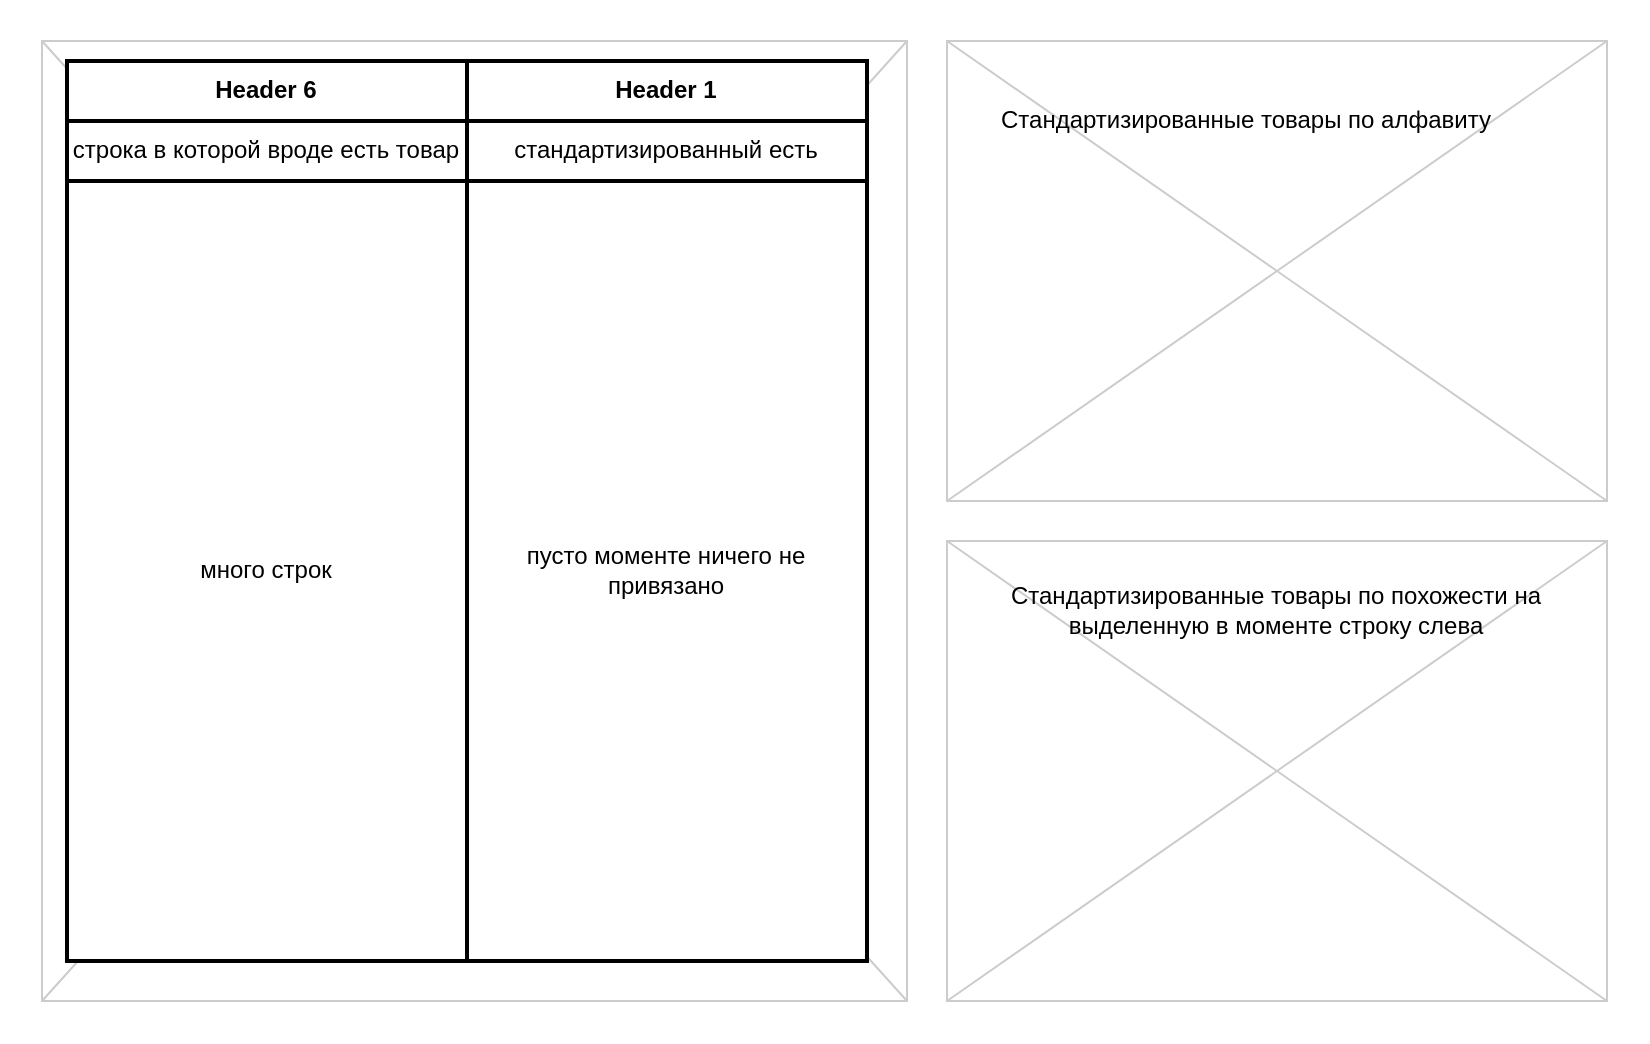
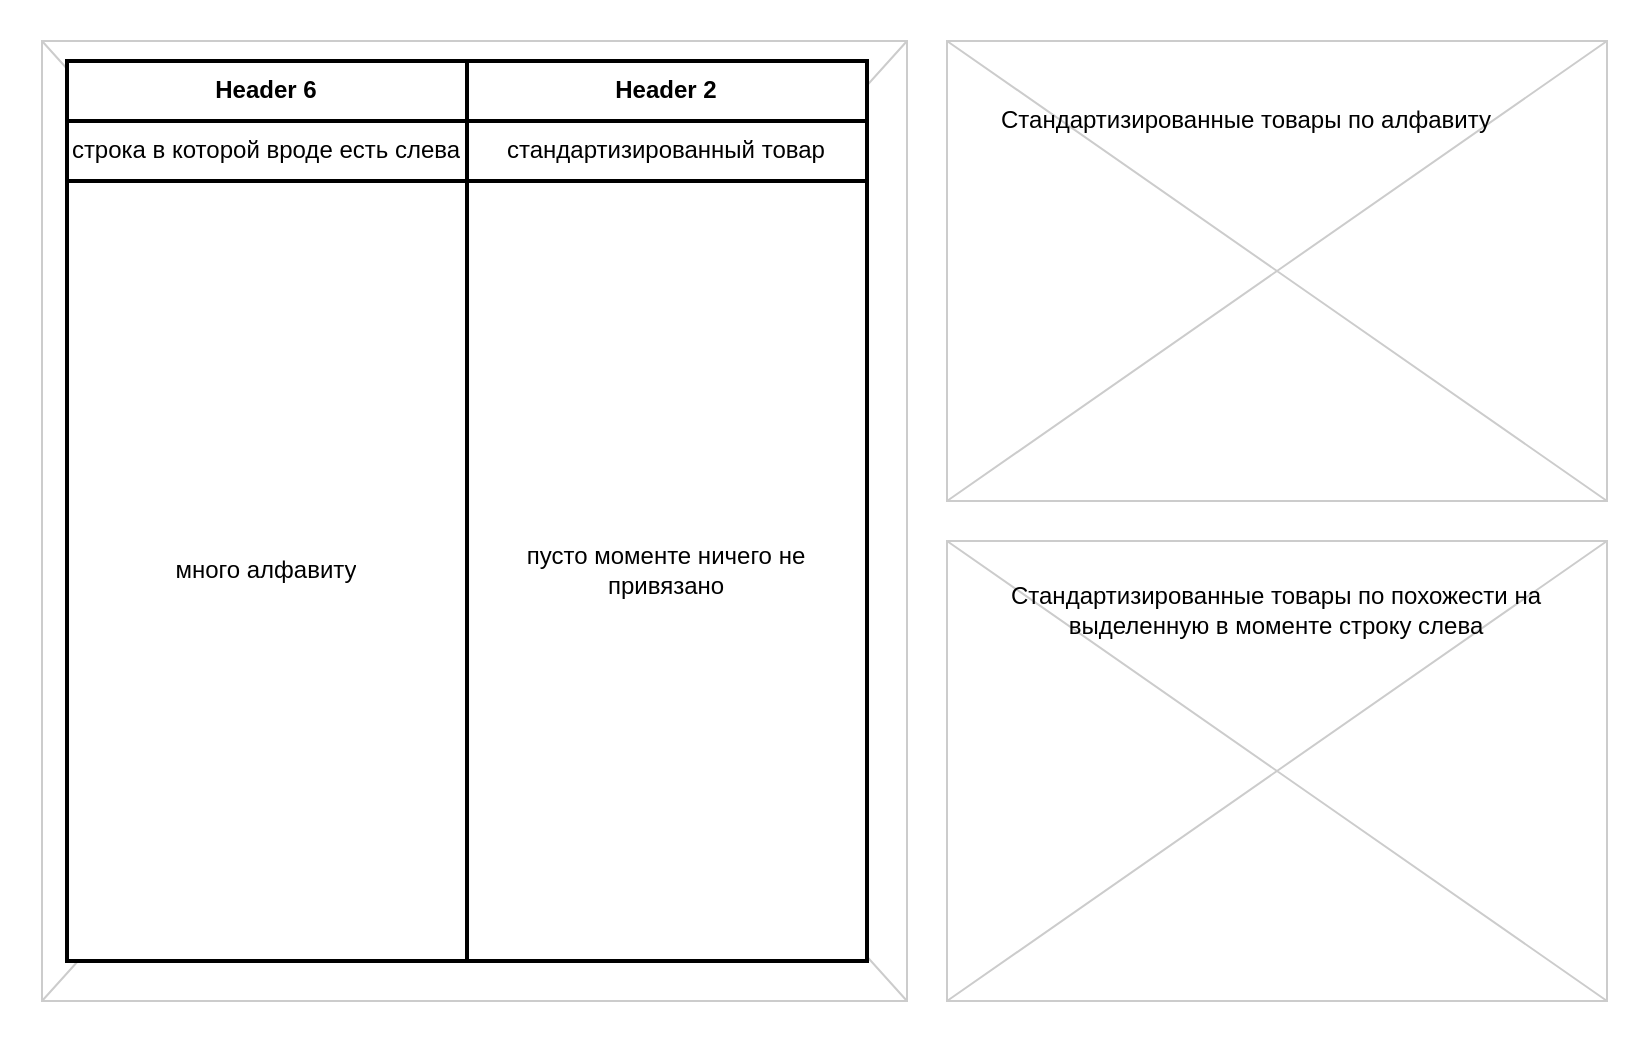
node "Header 1": label "Header 1" -> "Header 2"
node "строка в которой вроде есть товар": label "строка в которой вроде есть товар" -> "строка в которой вроде есть слева"
node "стандартизированный есть": label "стандартизированный есть" -> "стандартизированный товар"
node "много строк": label "много строк" -> "много алфавиту"
